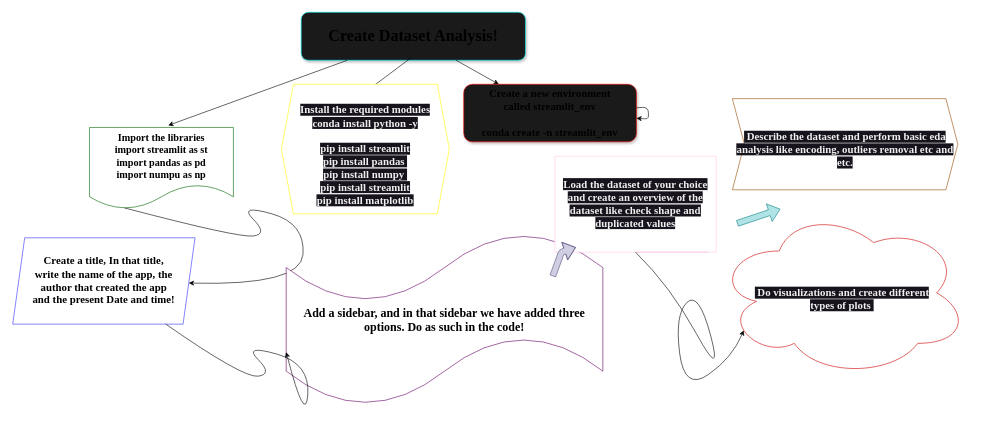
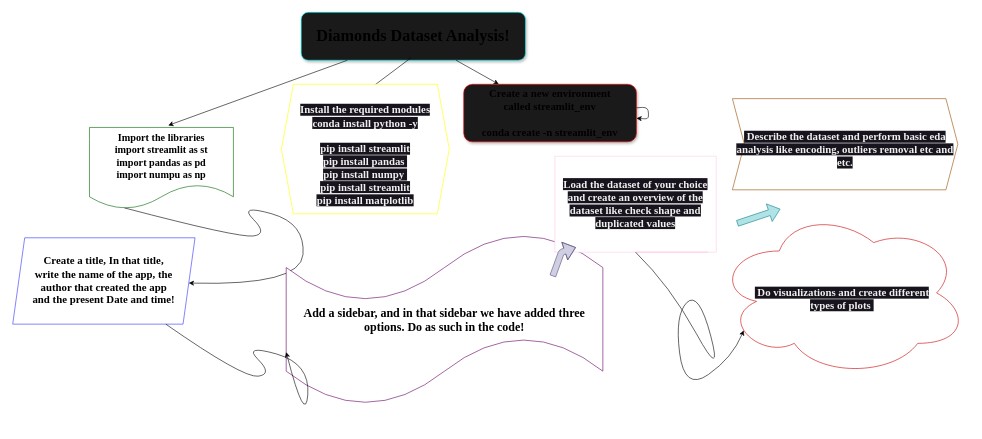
node "Create Dataset Analysis!": label "Create Dataset Analysis!" -> "Diamonds Dataset Analysis!"
